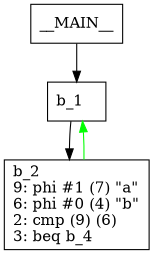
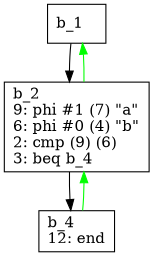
node "__MAIN__": removed
node "b_4 12: end": added
